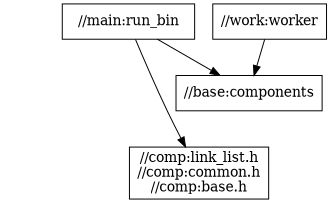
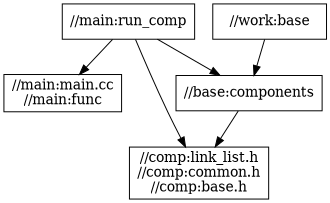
node "//main:run_bin": label "//main:run_bin" -> "//main:run_comp"
node "//work:worker": label "//work:worker" -> "//work:base"
node "//main:main.cc //main:func": added
edge "//base:components" -> "//comp:link_list.h //comp:common.h //comp:base.h": added
